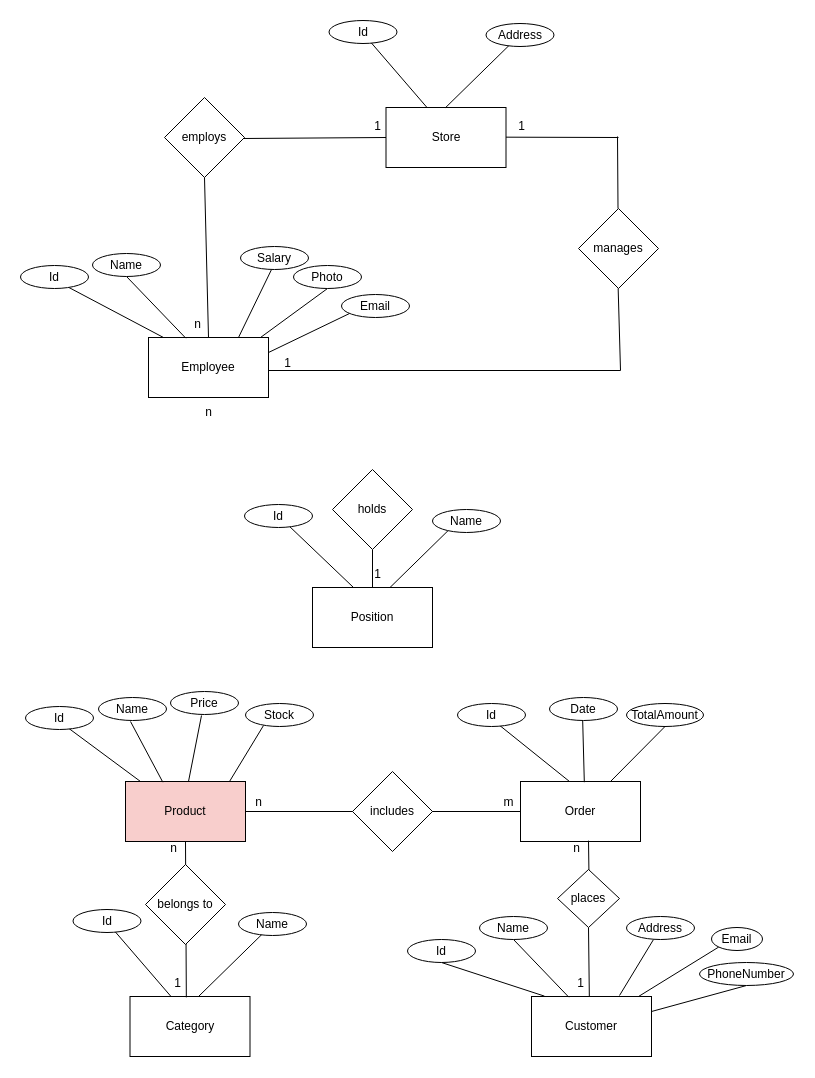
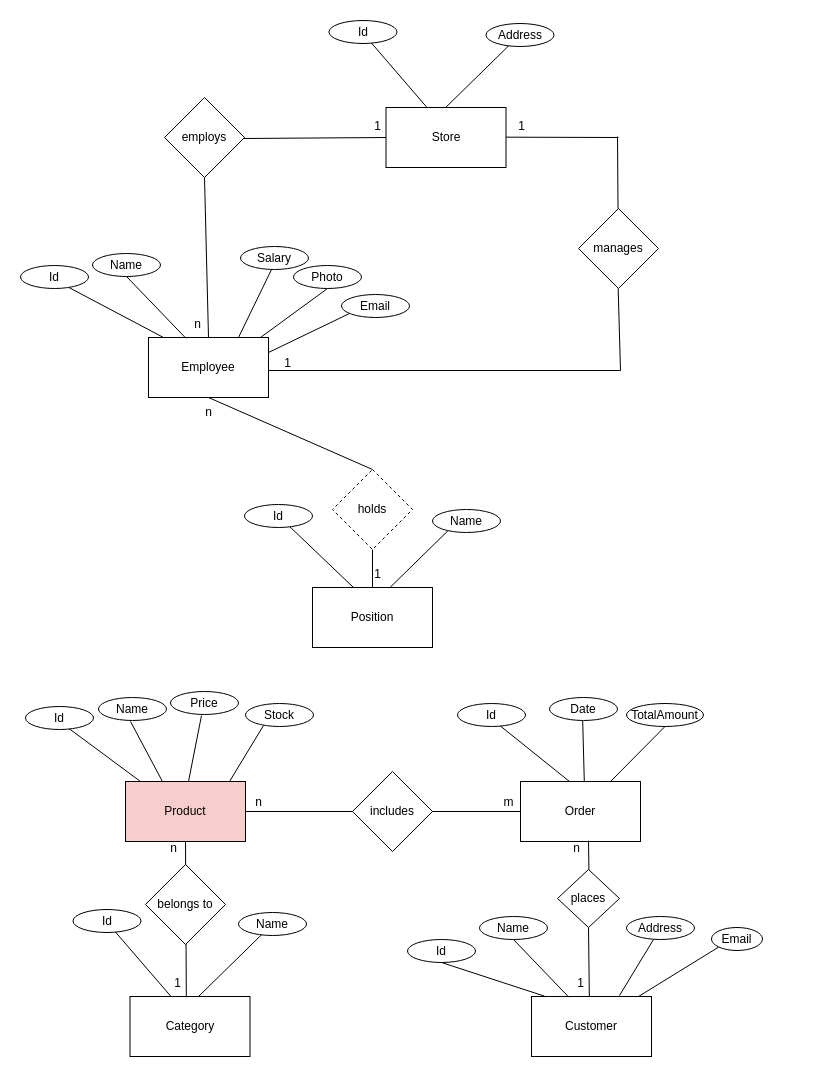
edge "Employee" -- "holds": added
node "holds": style solid -> dashed
node "PhoneNumber": removed
edge "PhoneNumber" -- "Customer": removed
